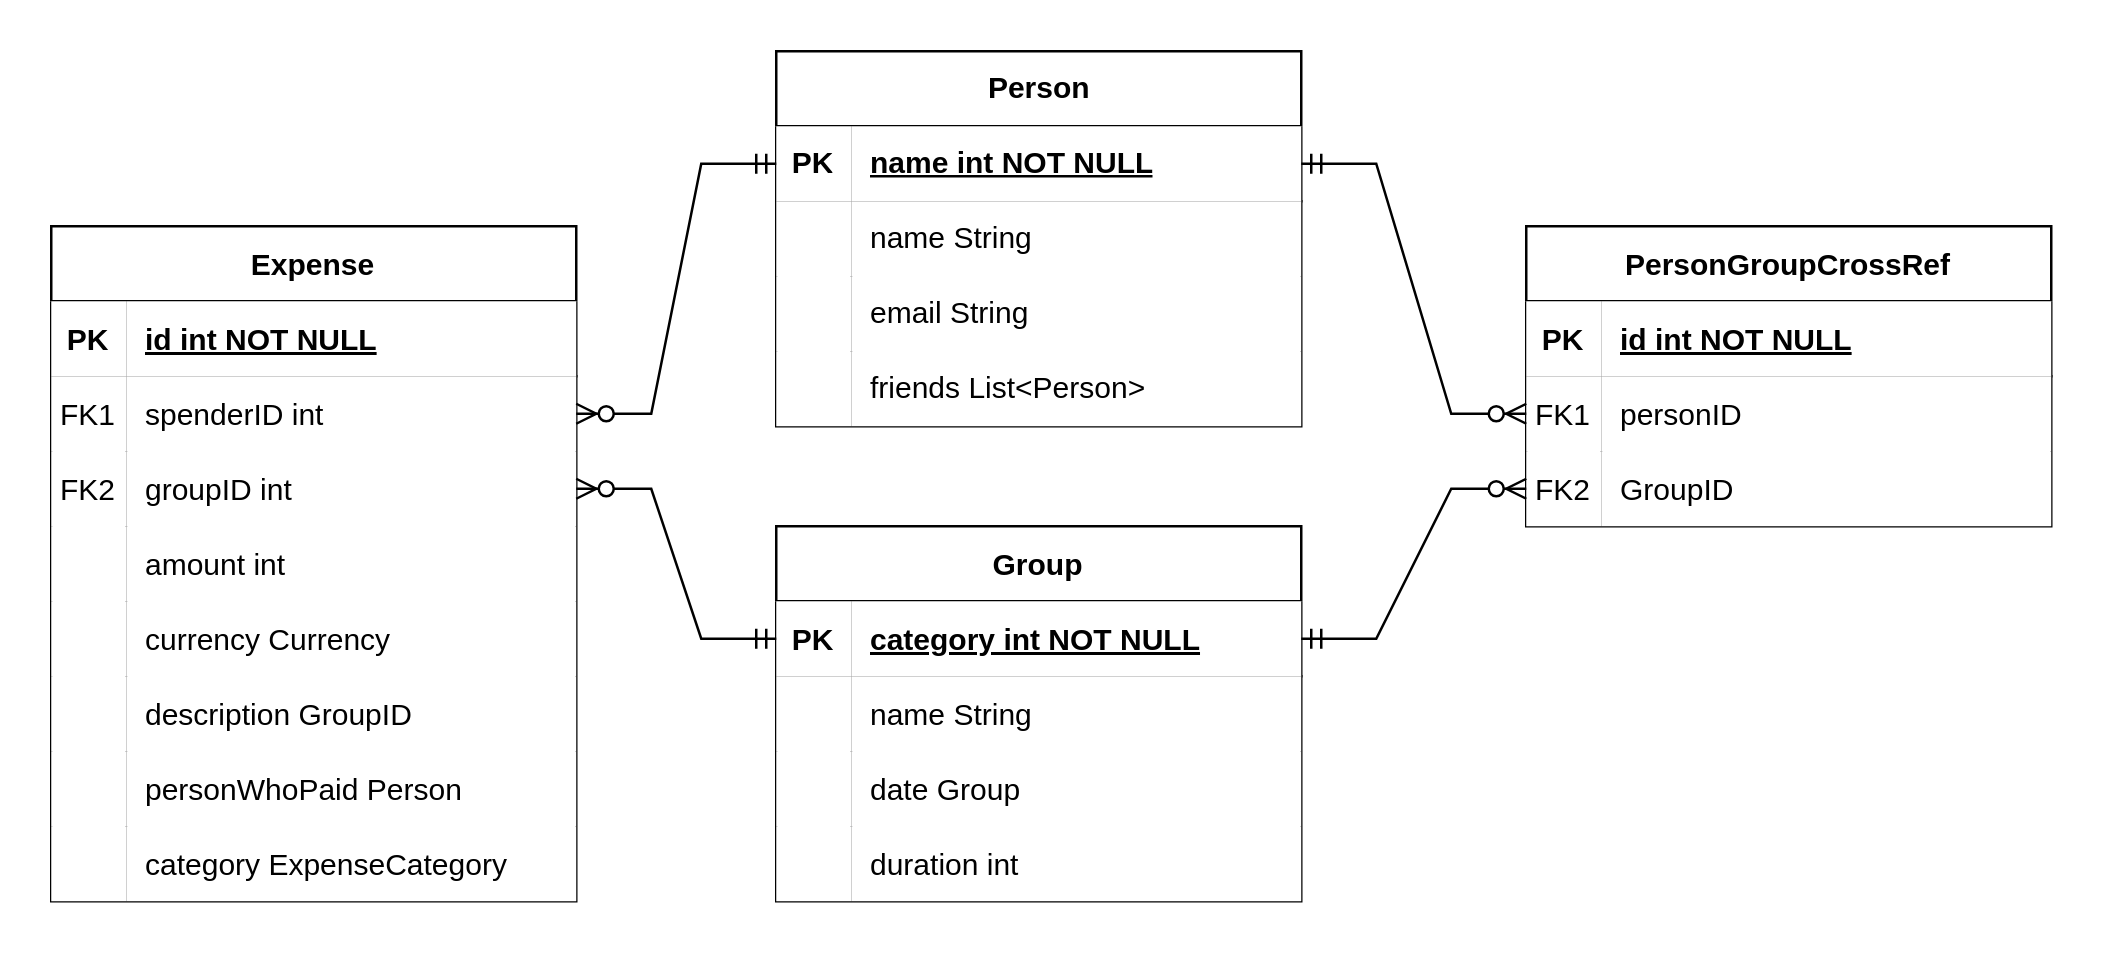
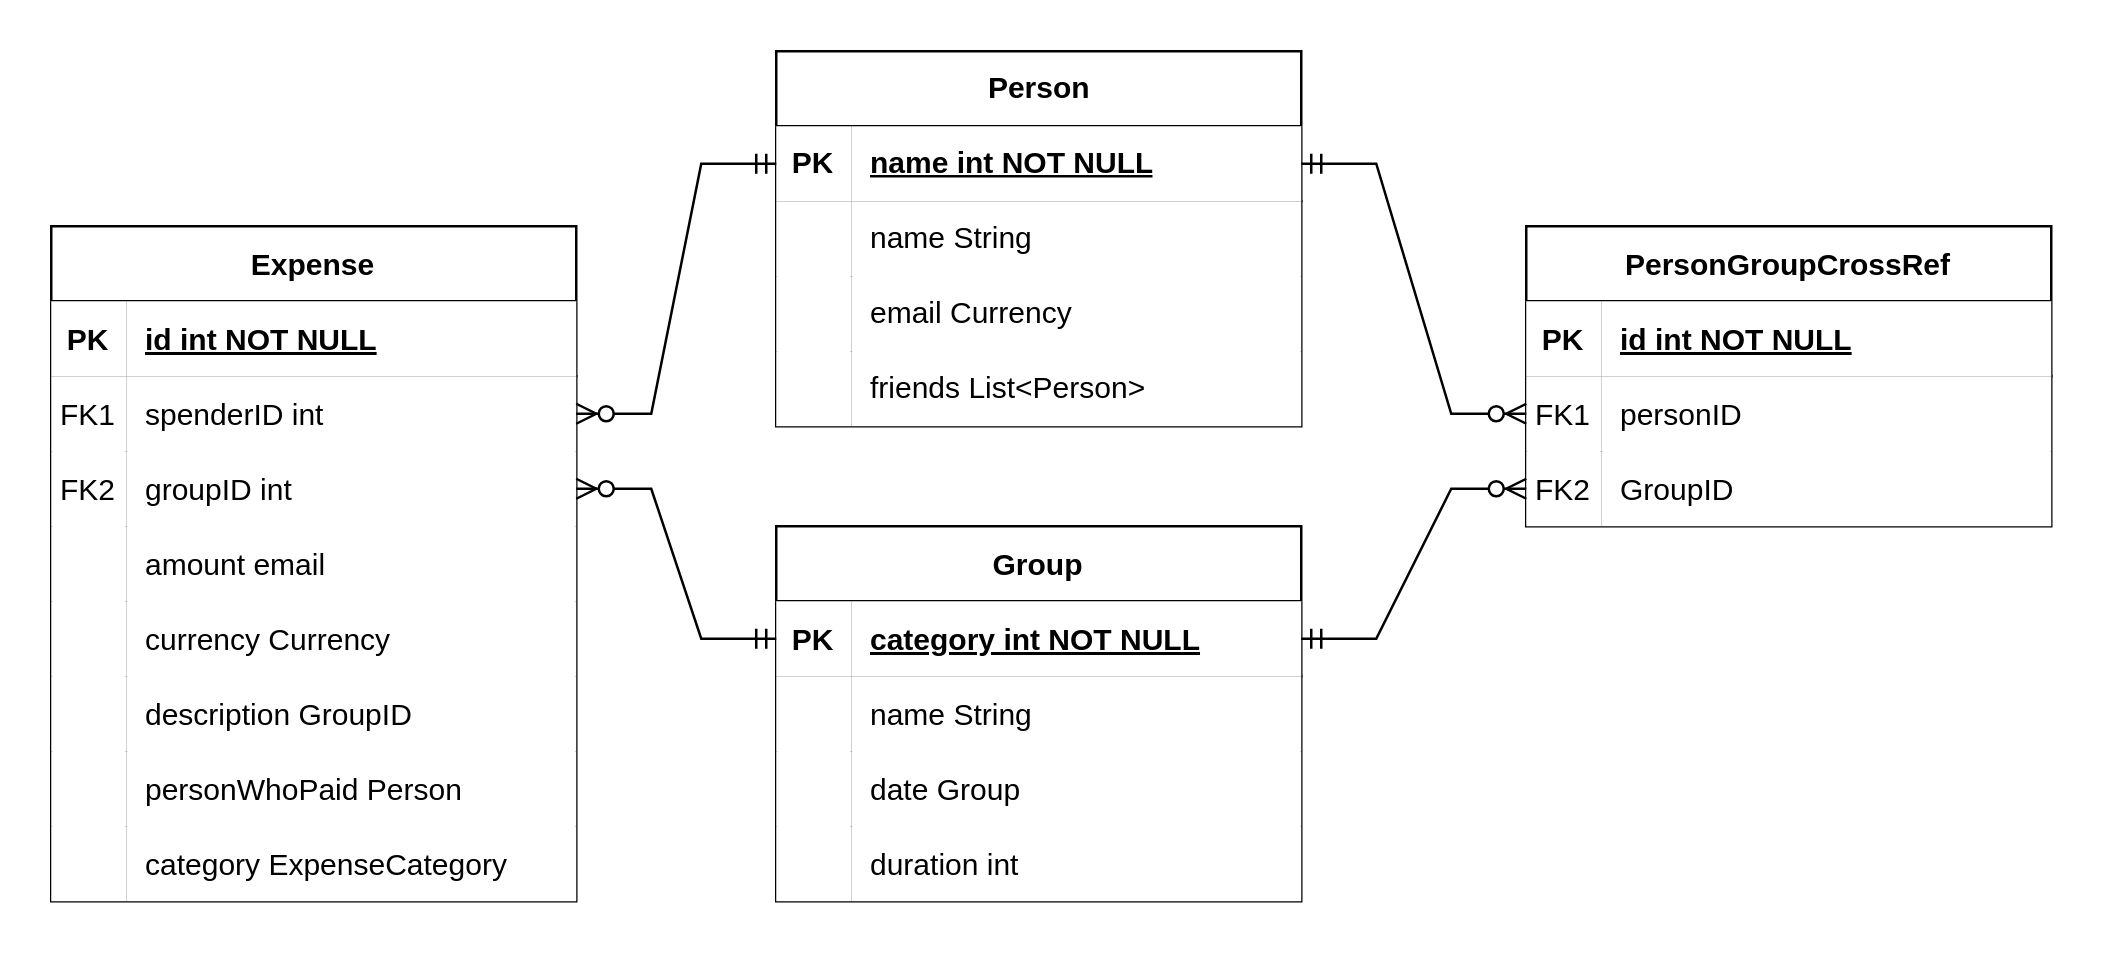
node "email String": label "email String" -> "email Currency"
node "amount int": label "amount int" -> "amount email"
